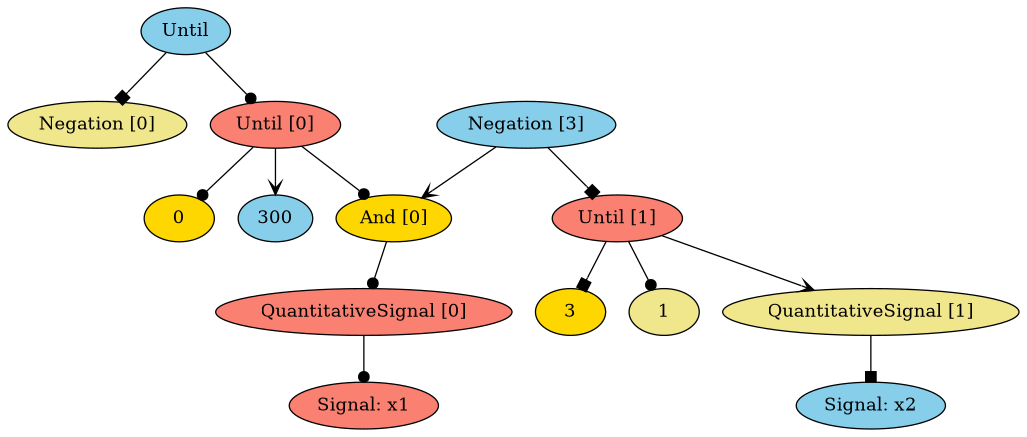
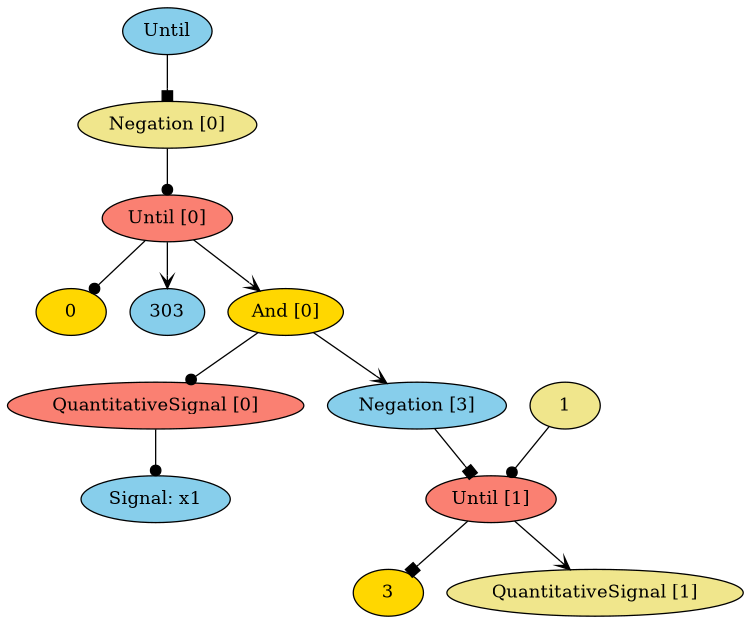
edge "Until" -> "Until [0]": now "Negation [0]" -> "Until [0]"
edge "Until [0]" -> "And [0]": arrowhead dot -> vee
edge "Negation [3]" -> "And [0]": reversed
node "300": label "300" -> "303"
edge "Until [1]" -> "1": reversed
node "Signal: x1": fillcolor salmon -> skyblue
node "Signal: x2": removed
